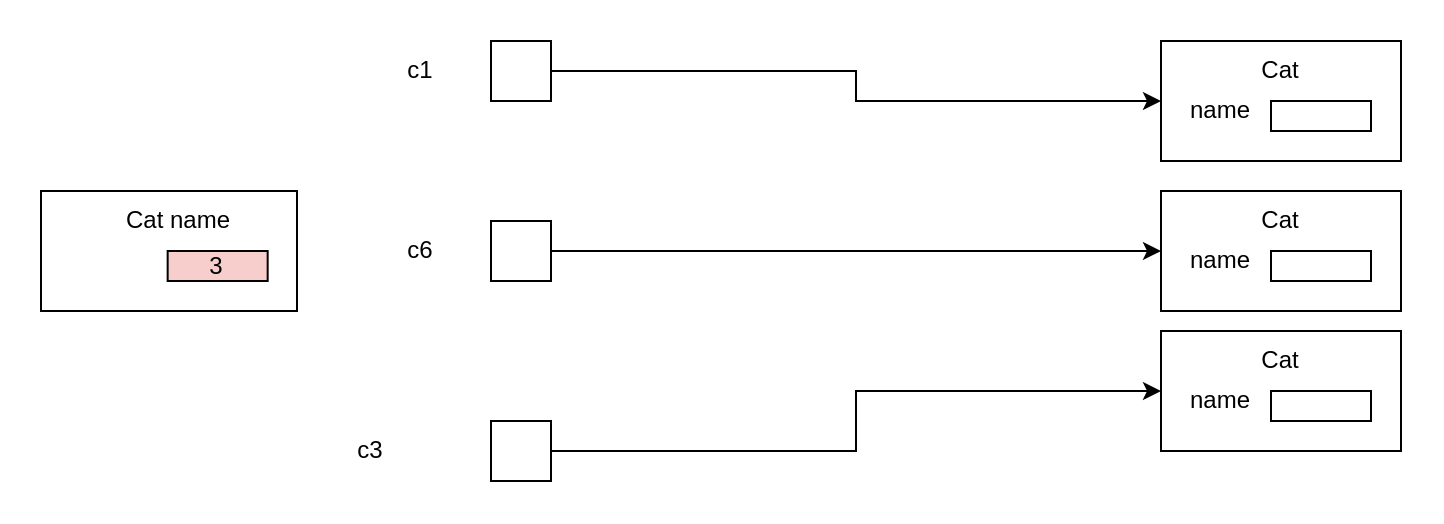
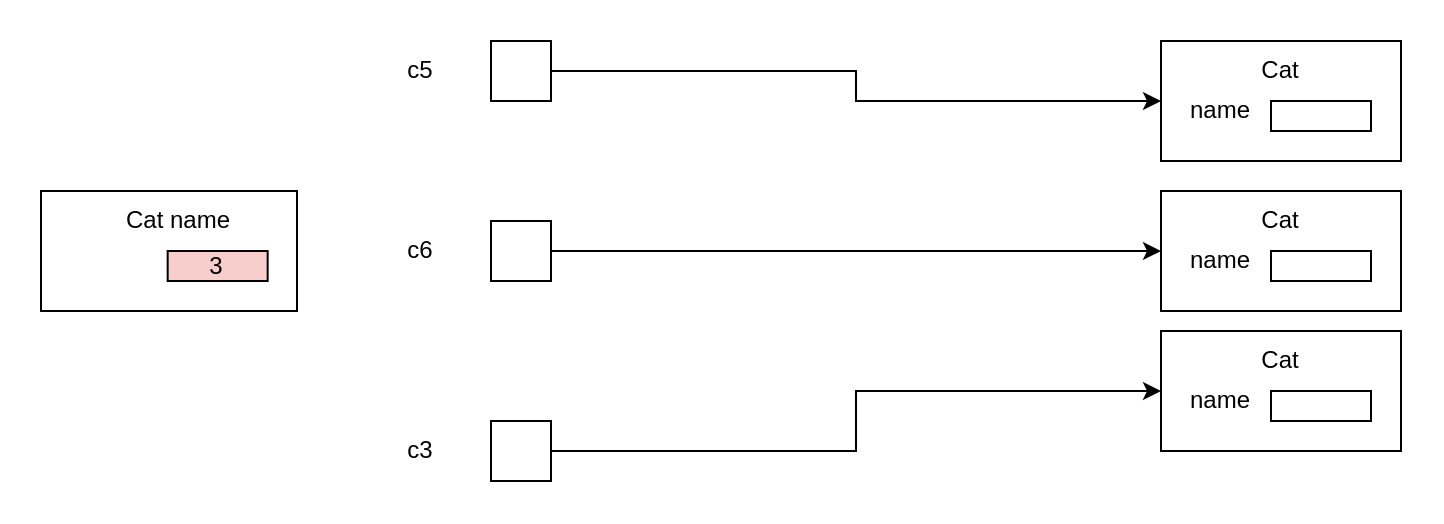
node "c1": label "c1" -> "c5"
node "c3": moved (371, 451) -> (421, 451)
